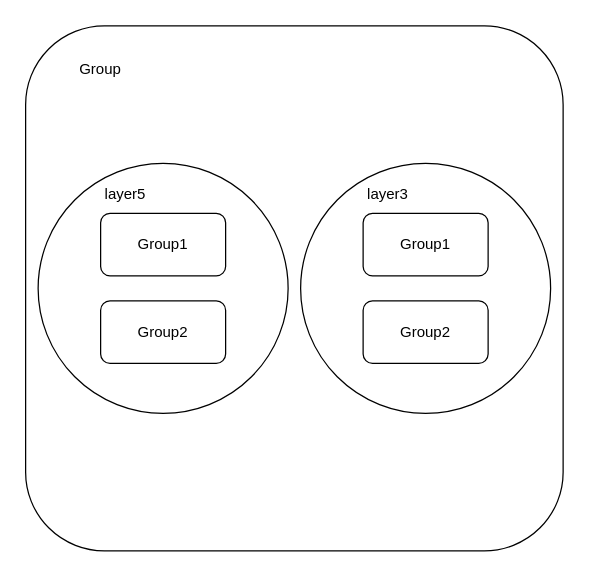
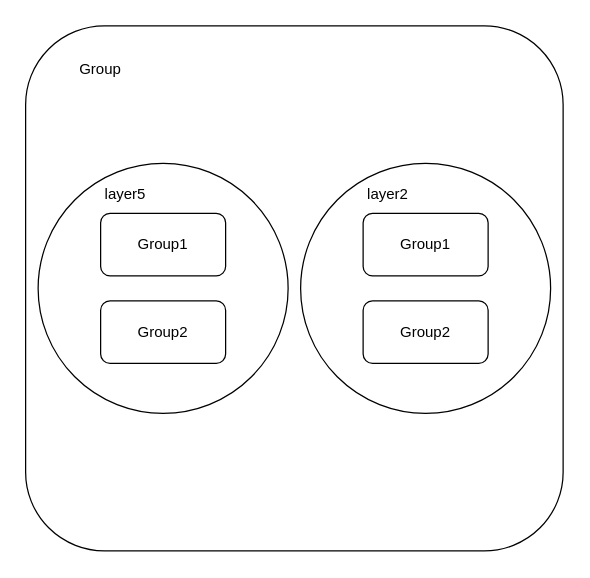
node "layer3": label "layer3" -> "layer2"
